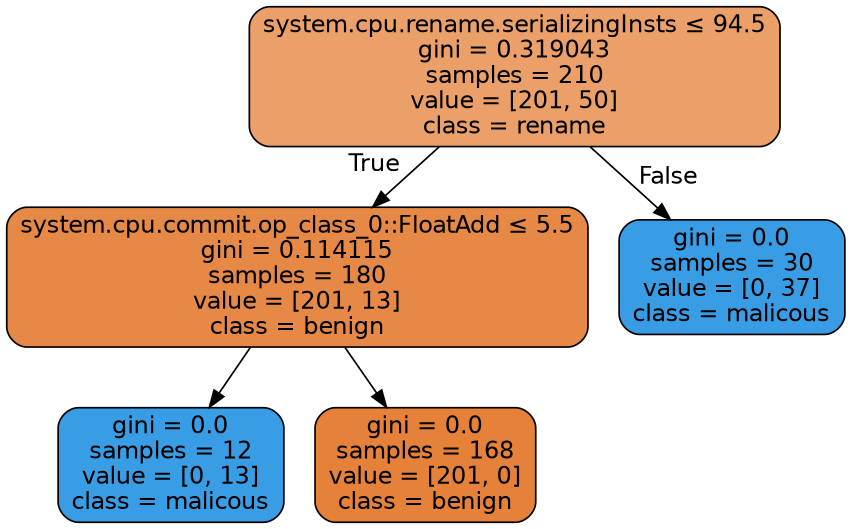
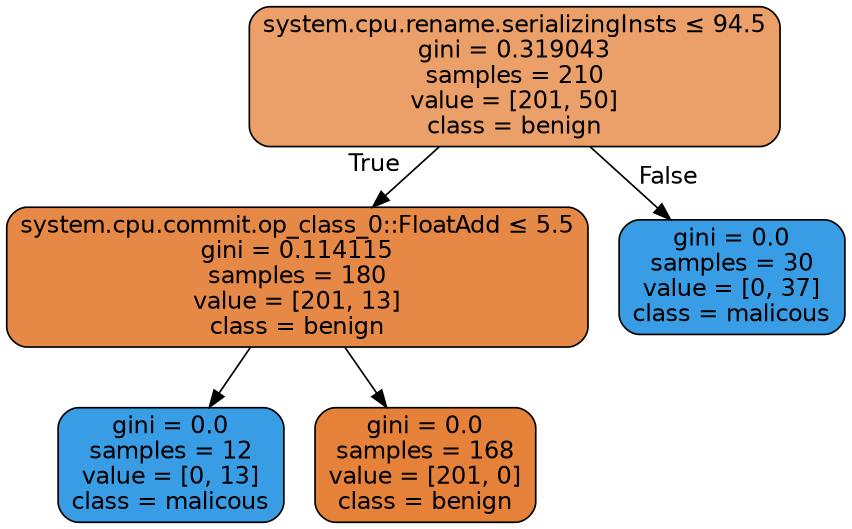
node "system.cpu.rename.serializingInsts ≤ 94.5": text "class = rename" -> "class = benign"
